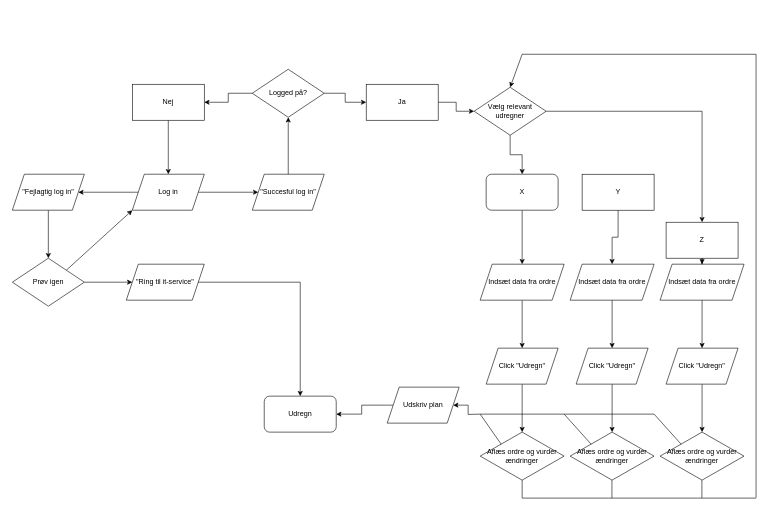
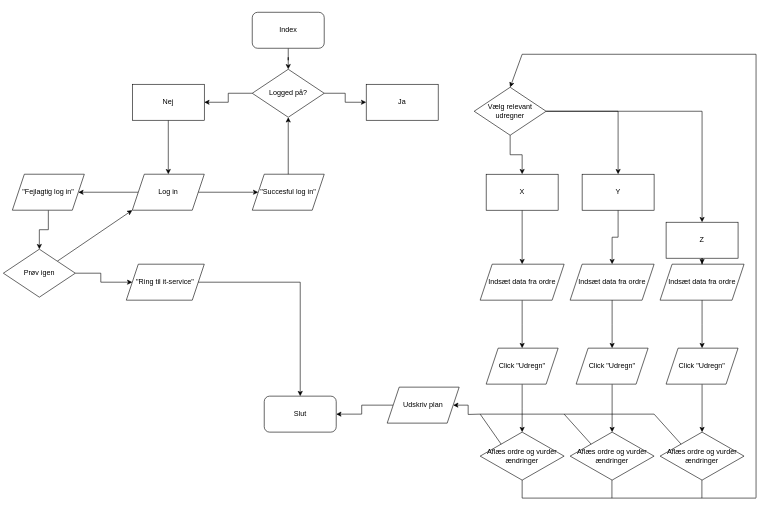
node "Index": added
edge "Index" -> "Logged på?": added
edge "Ja" -> "Vælg relevant udregner": removed
edge "Vælg relevant udregner" -> "Y": added
node "X": shape rounded rectangle -> rectangle
node "Prøv igen": moved (48, 282) -> (39, 273)
node "Udregn": label "Udregn" -> "Slut"
